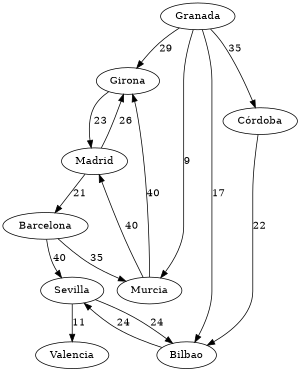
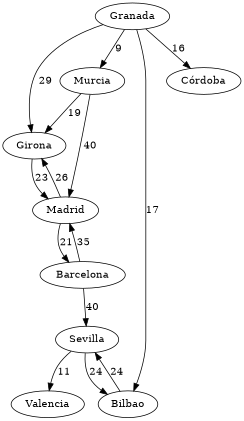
edge "Granada" -> "Córdoba": label "35" -> "16"
edge "Murcia" -> "Girona": label "40" -> "19"
edge "Córdoba" -> "Bilbao": removed, label "22"
edge "Barcelona" -> "Murcia": now "Barcelona" -> "Madrid"
